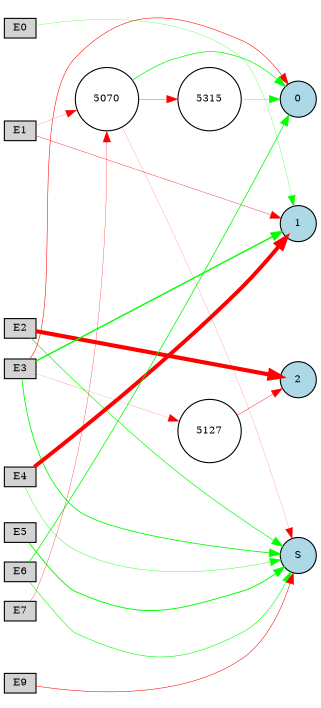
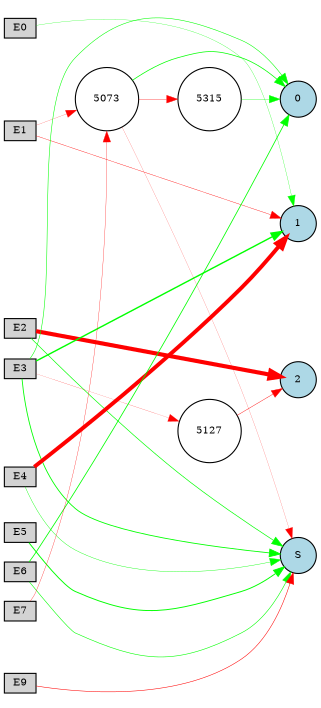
edge "E3" -> "0": color red -> green
node "5070": label "5070" -> "5073"
